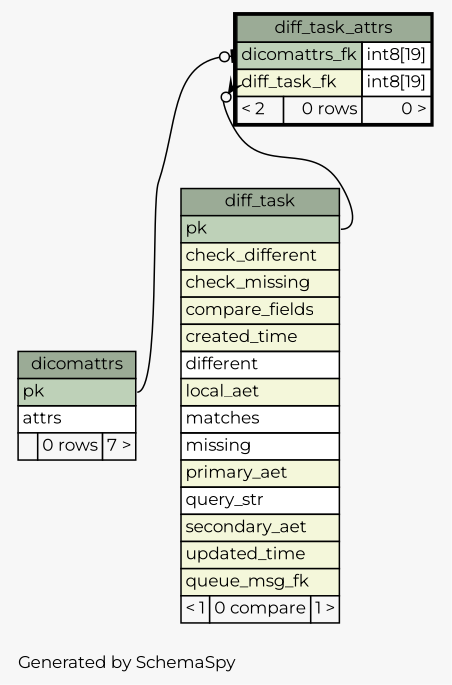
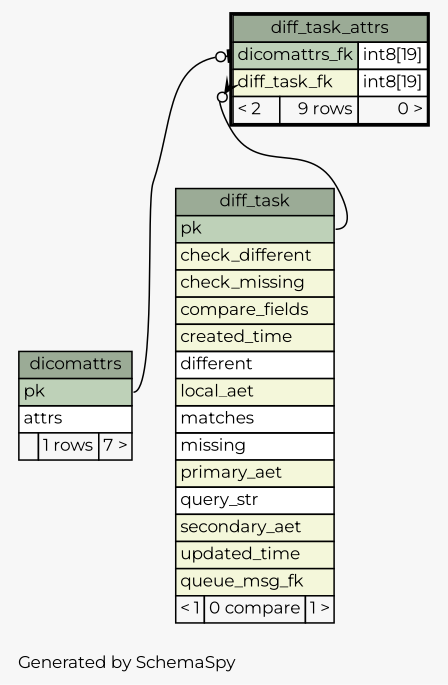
node "diff_task_attrs": text "0 rows" -> "9 rows"
node "dicomattrs": text "0 rows" -> "1 rows"
